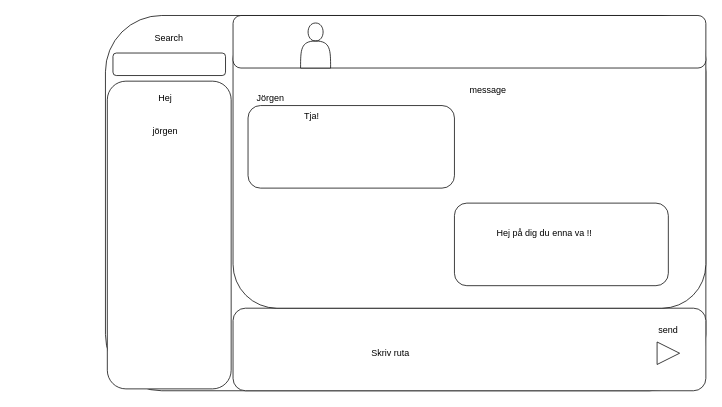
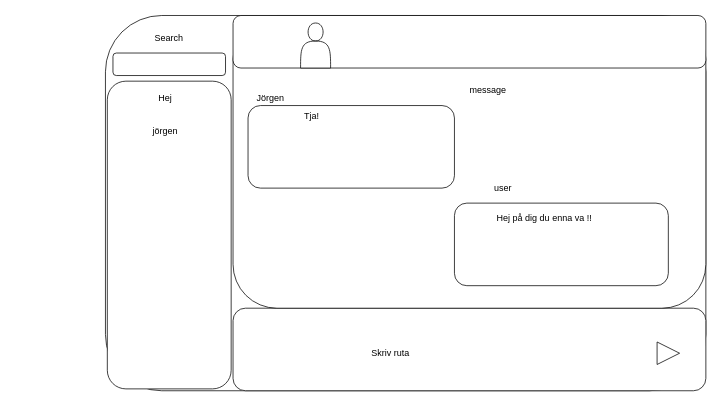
node "user": added
node "Hej på dig du enna va !!": moved (544, 233) -> (544, 218)
node "send": removed
